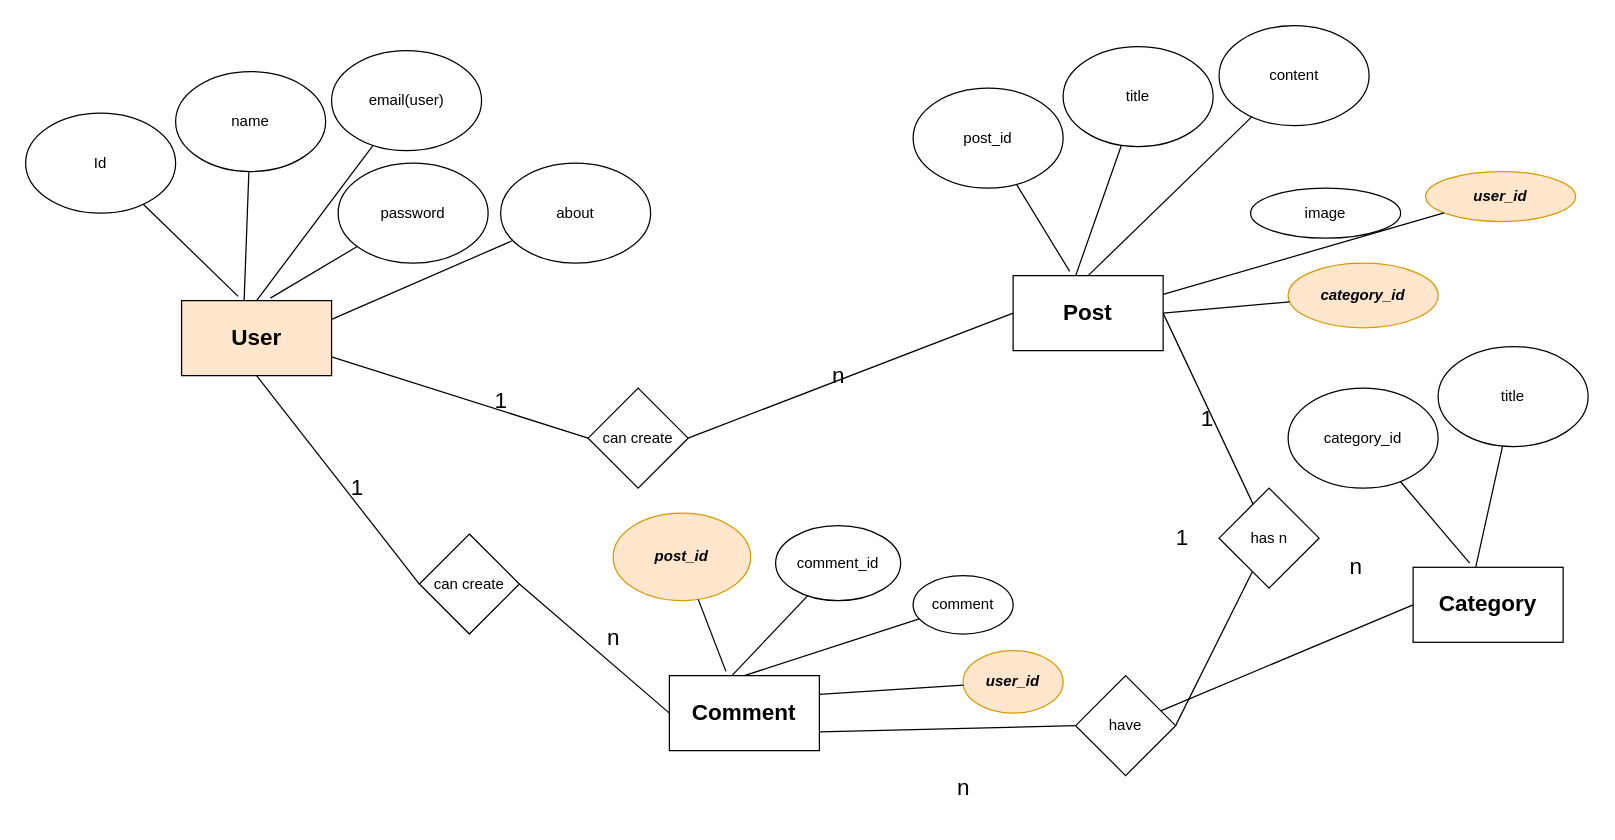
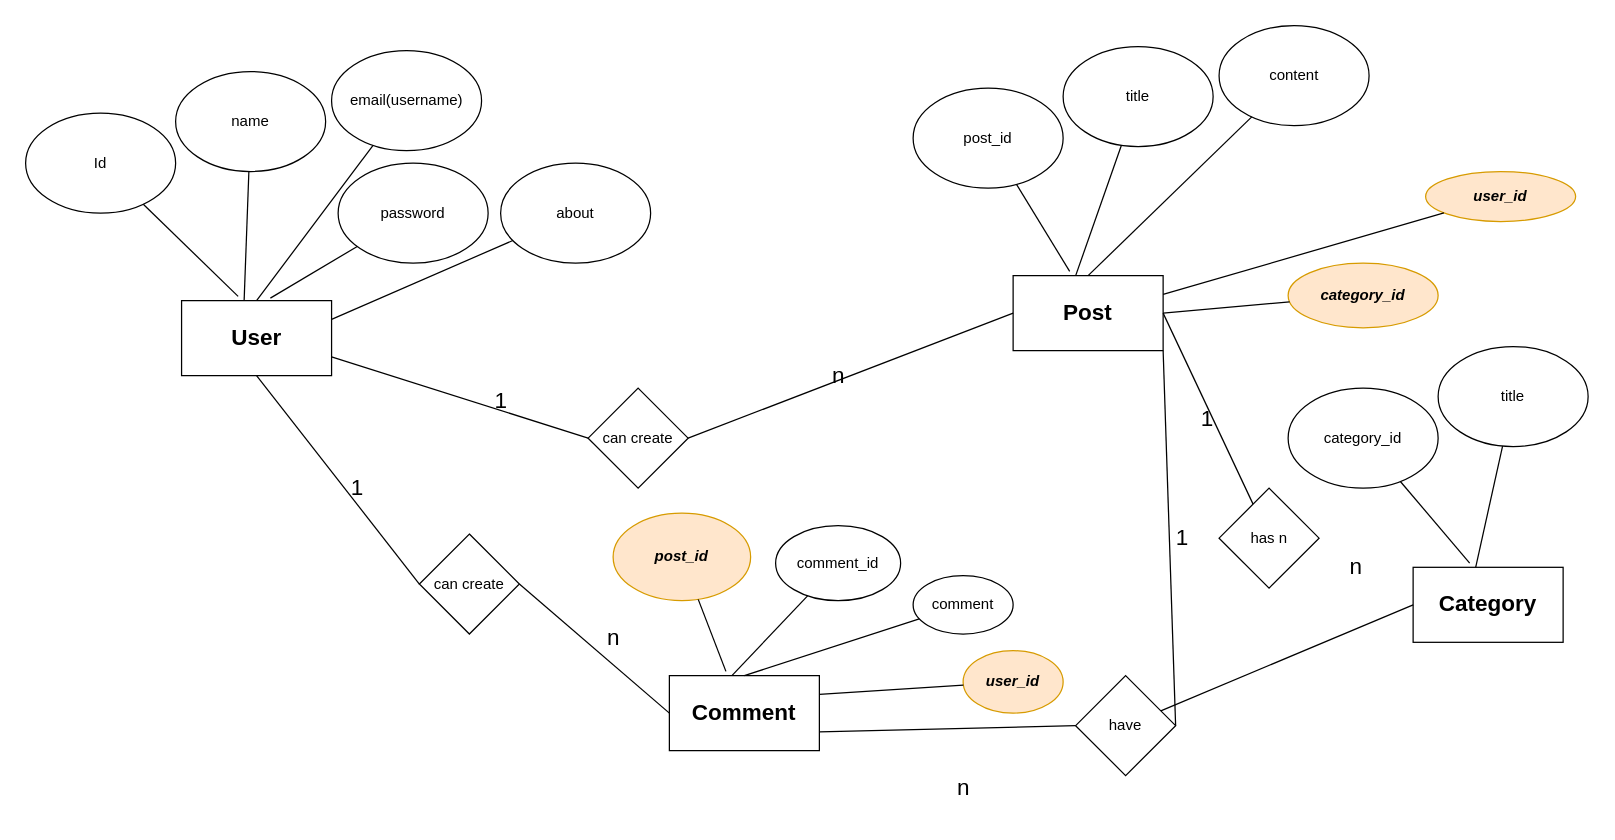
node "email(user)": label "email(user)" -> "email(username)"
node "image": removed
node "User": fillcolor #ffe6cc -> #ffffff
edge "has n" -- "have": now "Post" -- "have"
